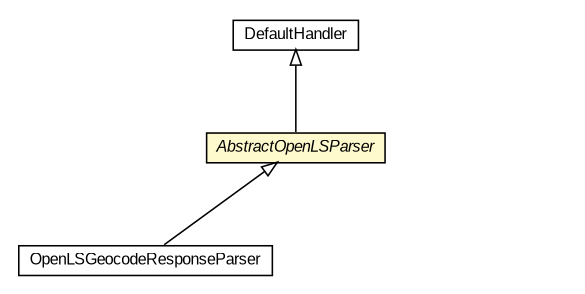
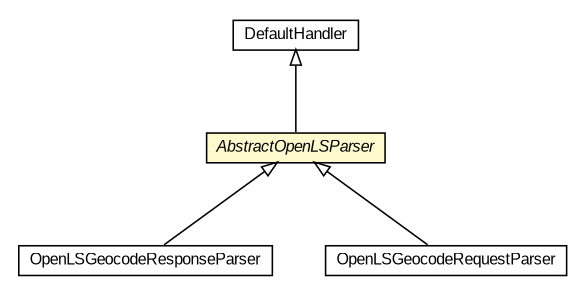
node "OpenLSGeocodeRequestParser": added
